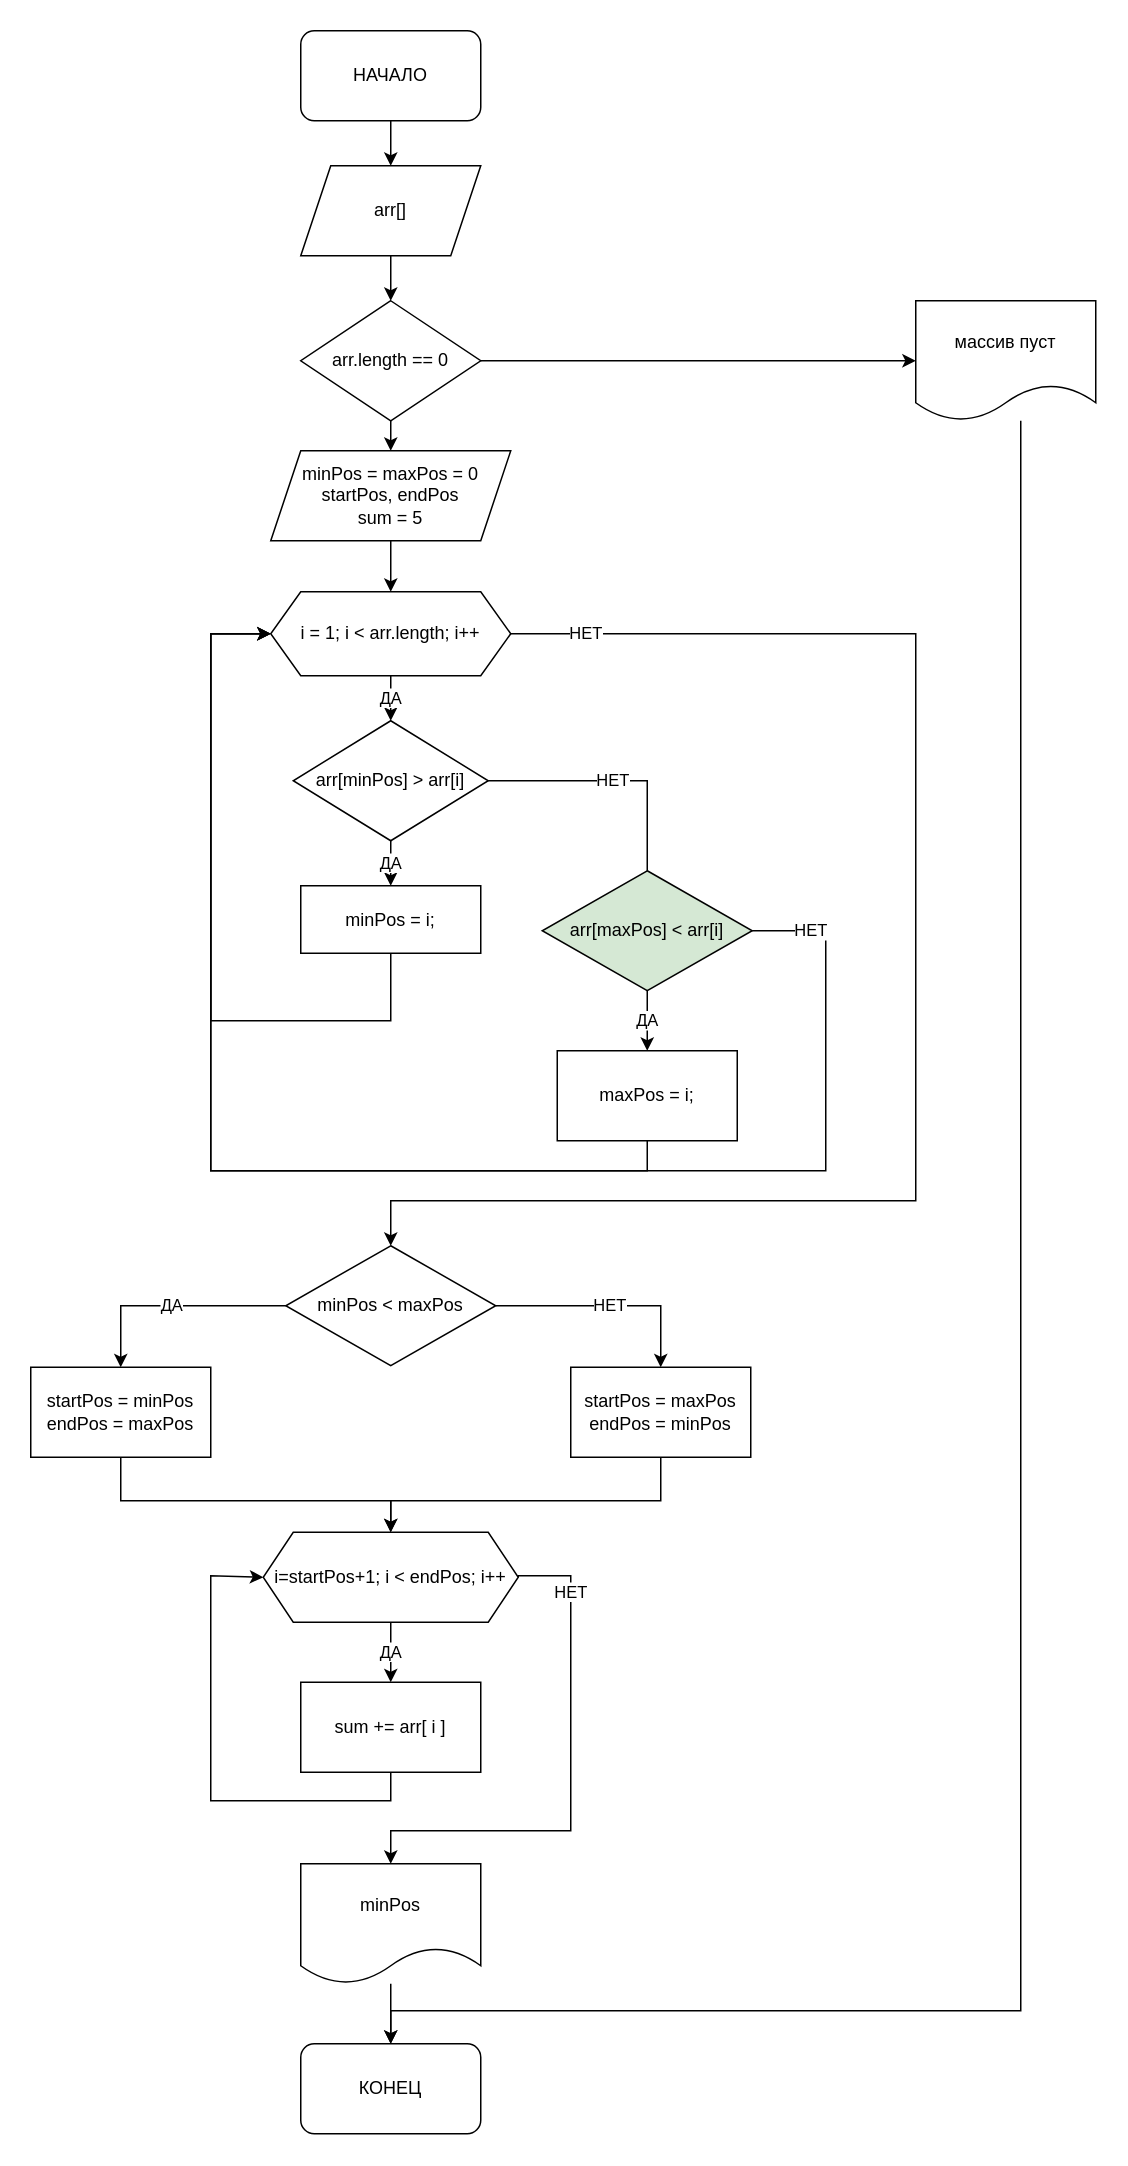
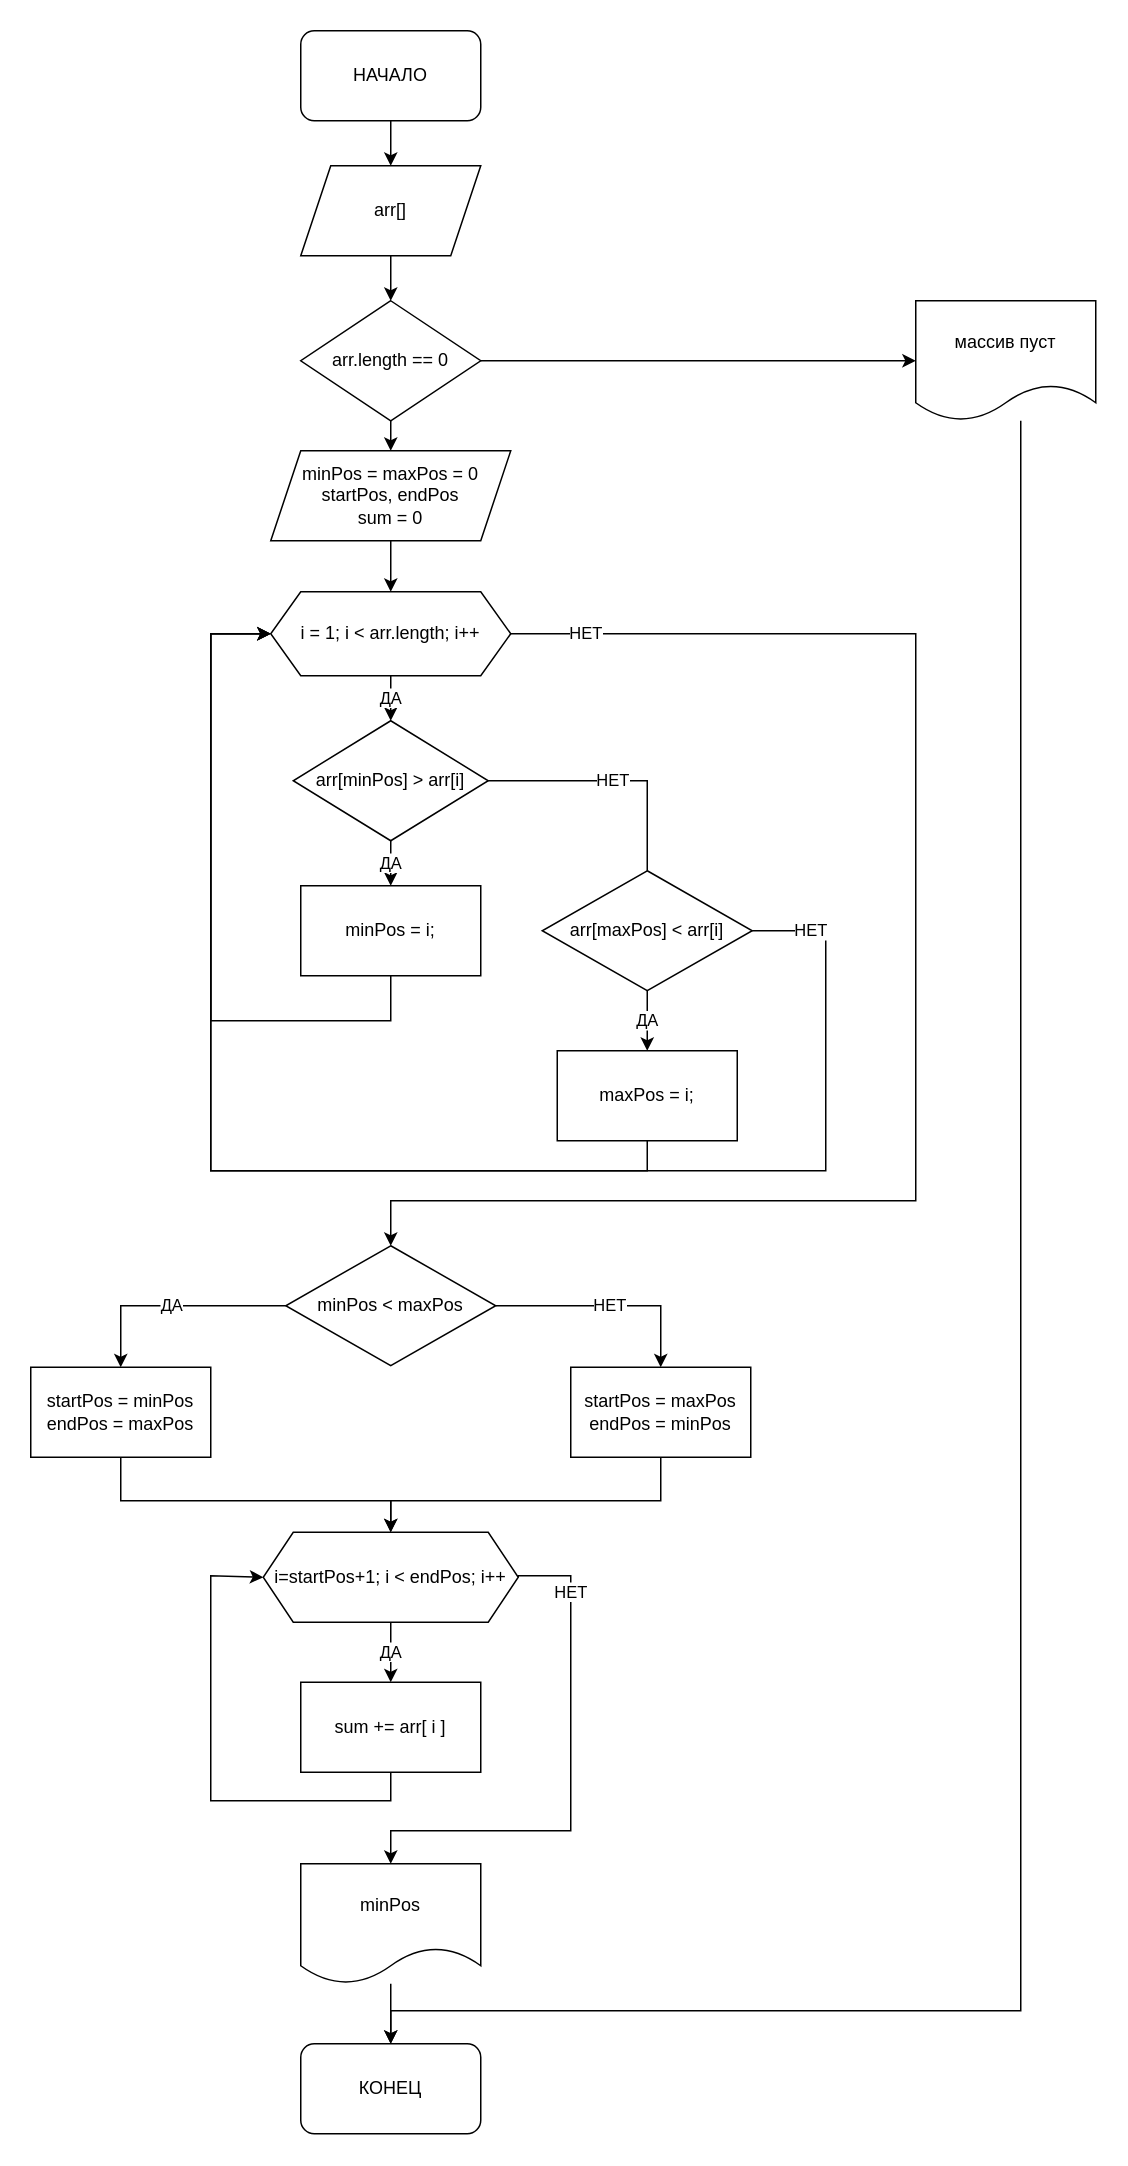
node "minPos = maxPos = 0 startPos, endPos sum = 5": label "minPos = maxPos = 0 startPos, endPos sum = 5" -> "minPos = maxPos = 0 startPos, endPos sum = 0"
node "minPos = i;": size 180x68 -> 180x90
node "arr[maxPos] < arr[i]": fillcolor #d5e8d4 -> #ffffff
